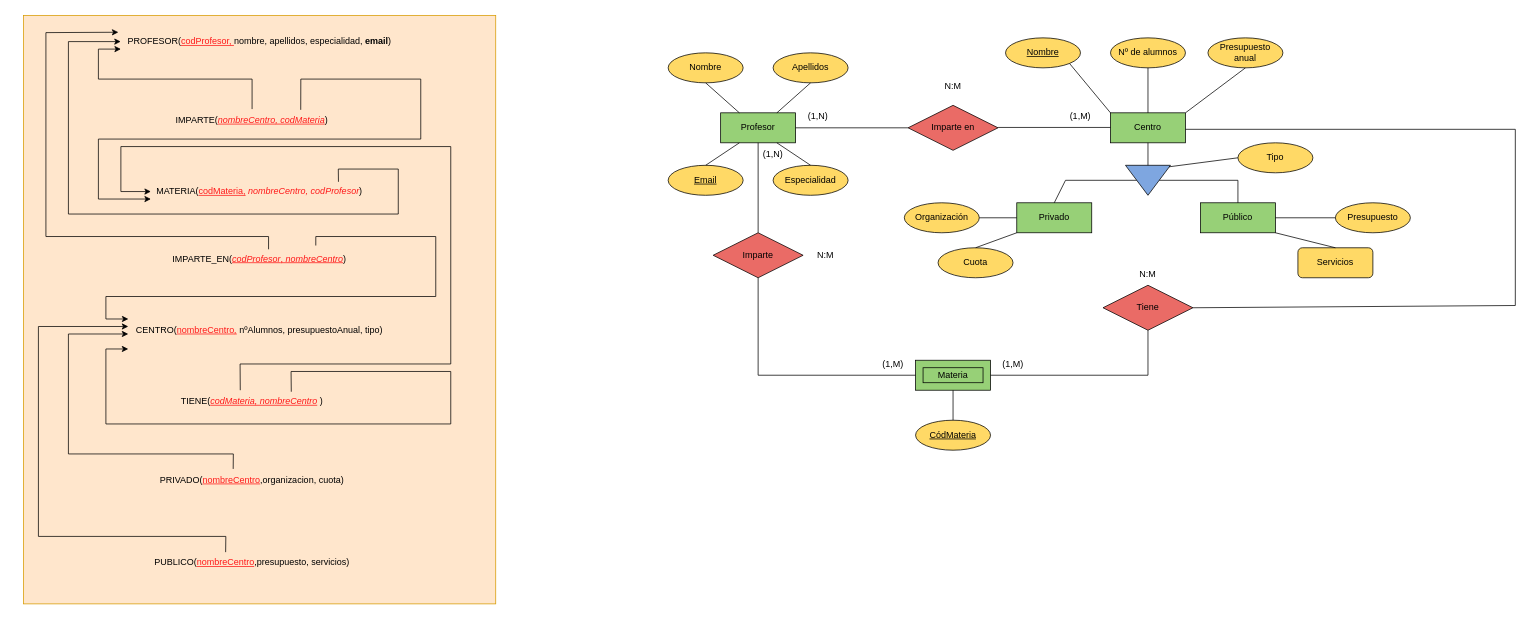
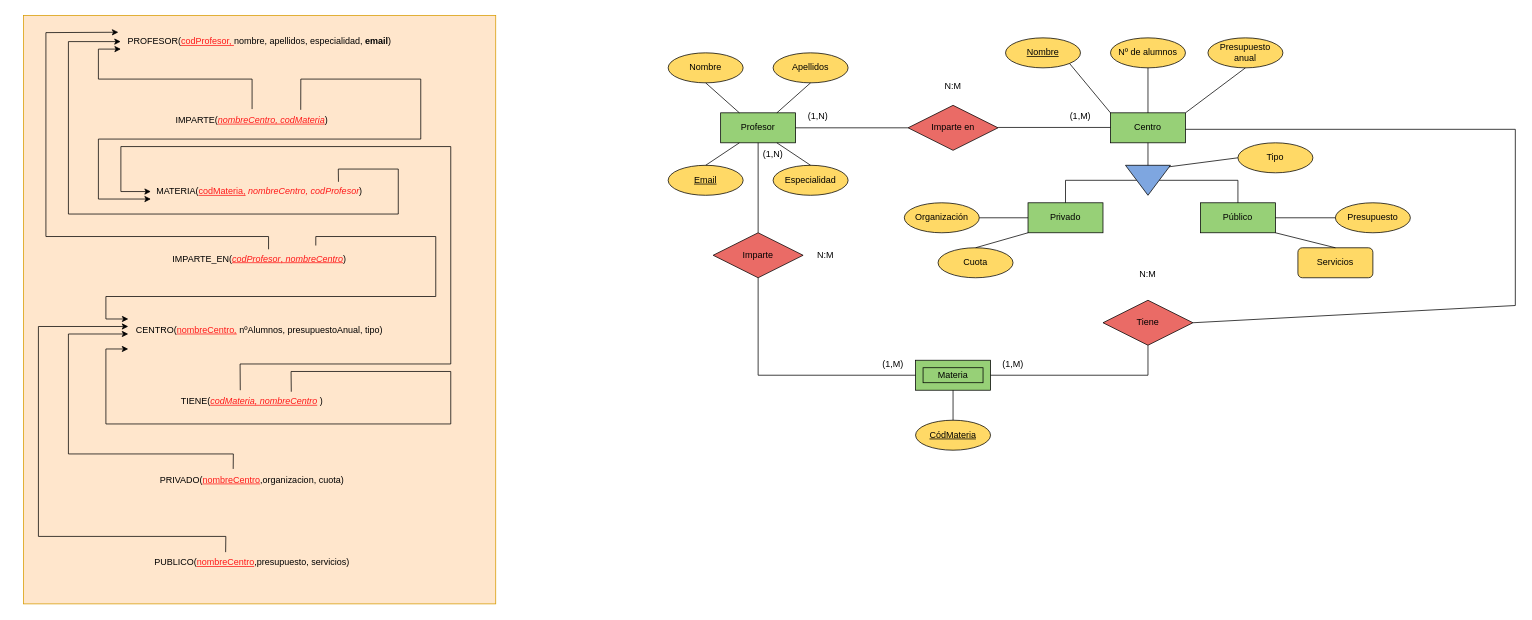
node "Privado": moved (1054, 218) -> (1065, 218)
node "Tiene": moved (1148, 308) -> (1148, 323)
